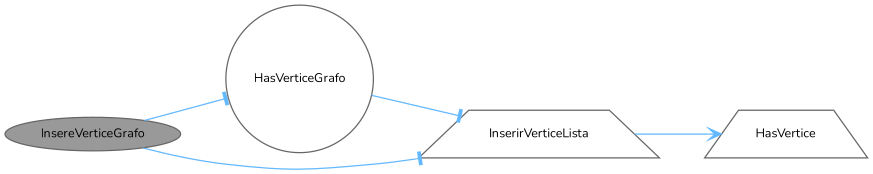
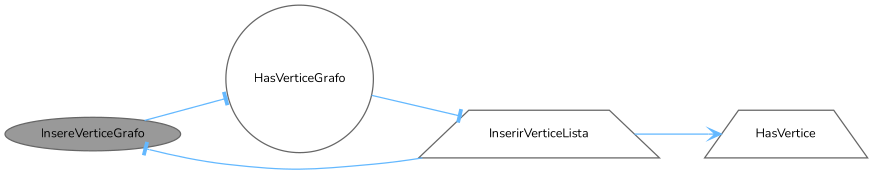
edge "InsereVerticeGrafo" -> "InserirVerticeLista": reversed
